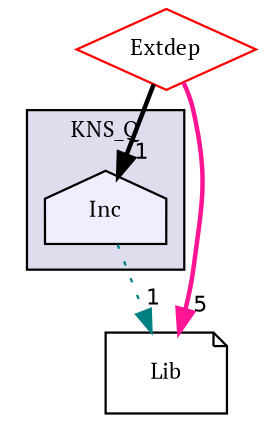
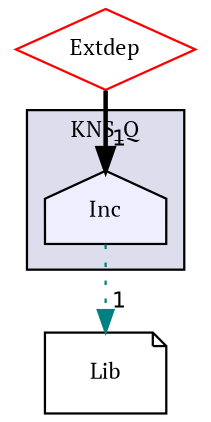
edge "Extdep" -> "Lib": removed
